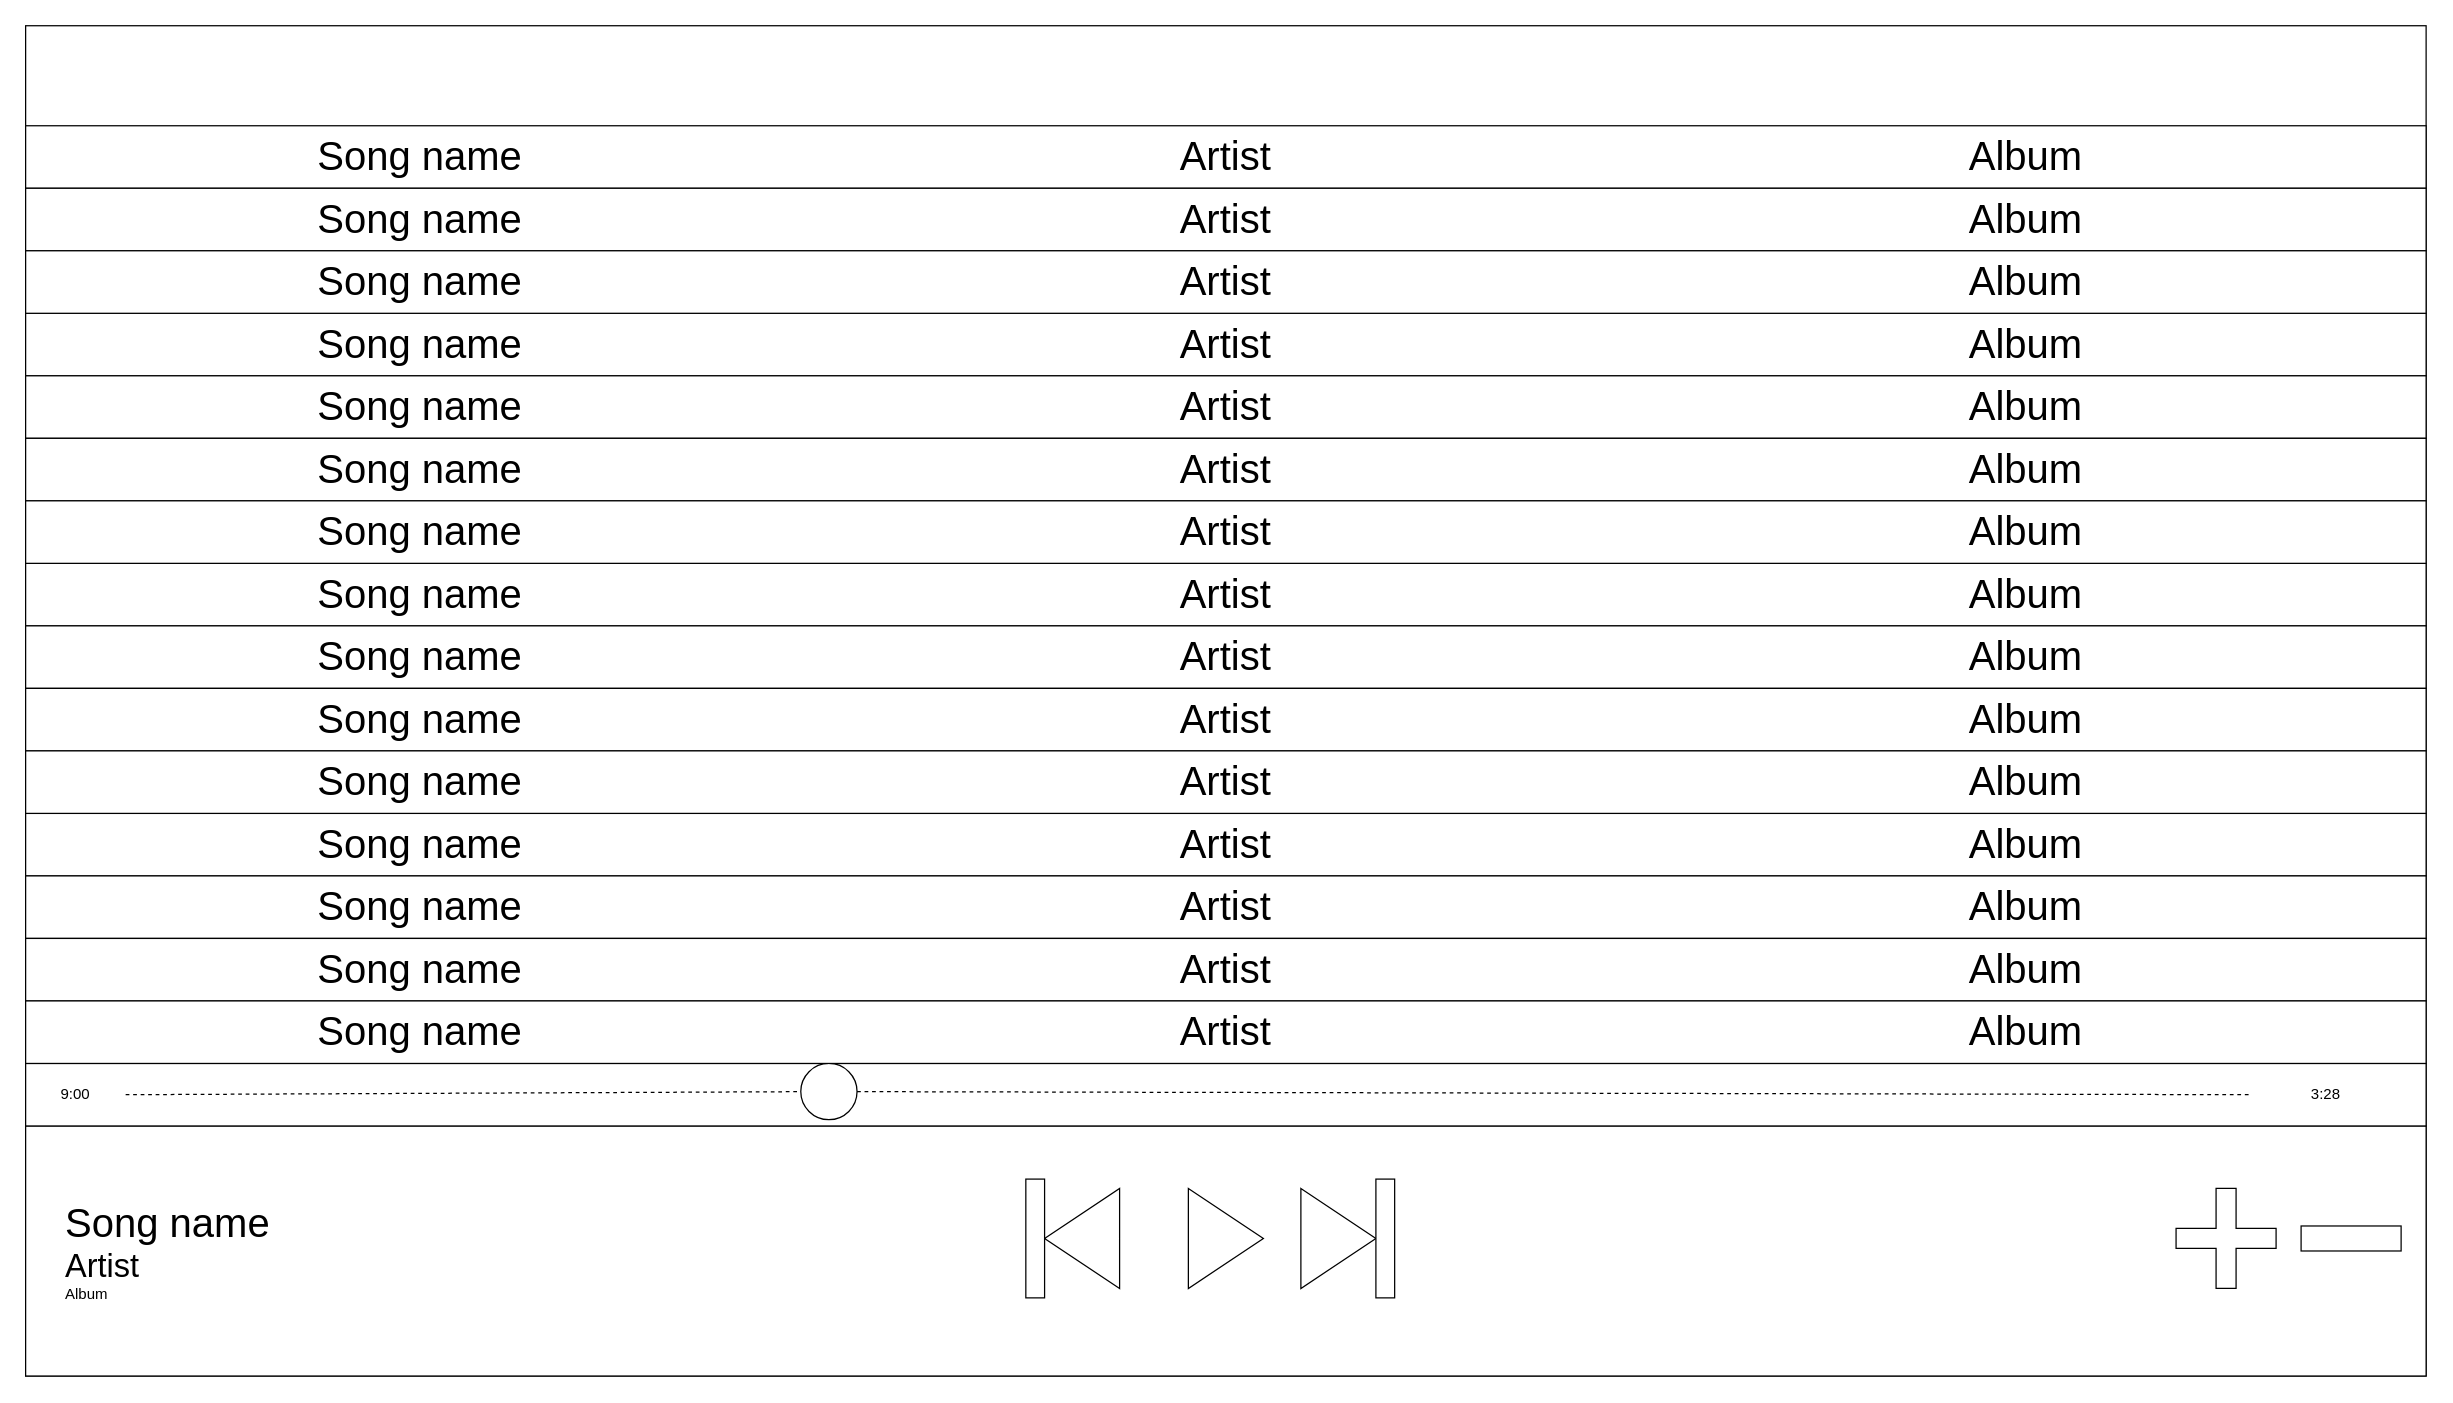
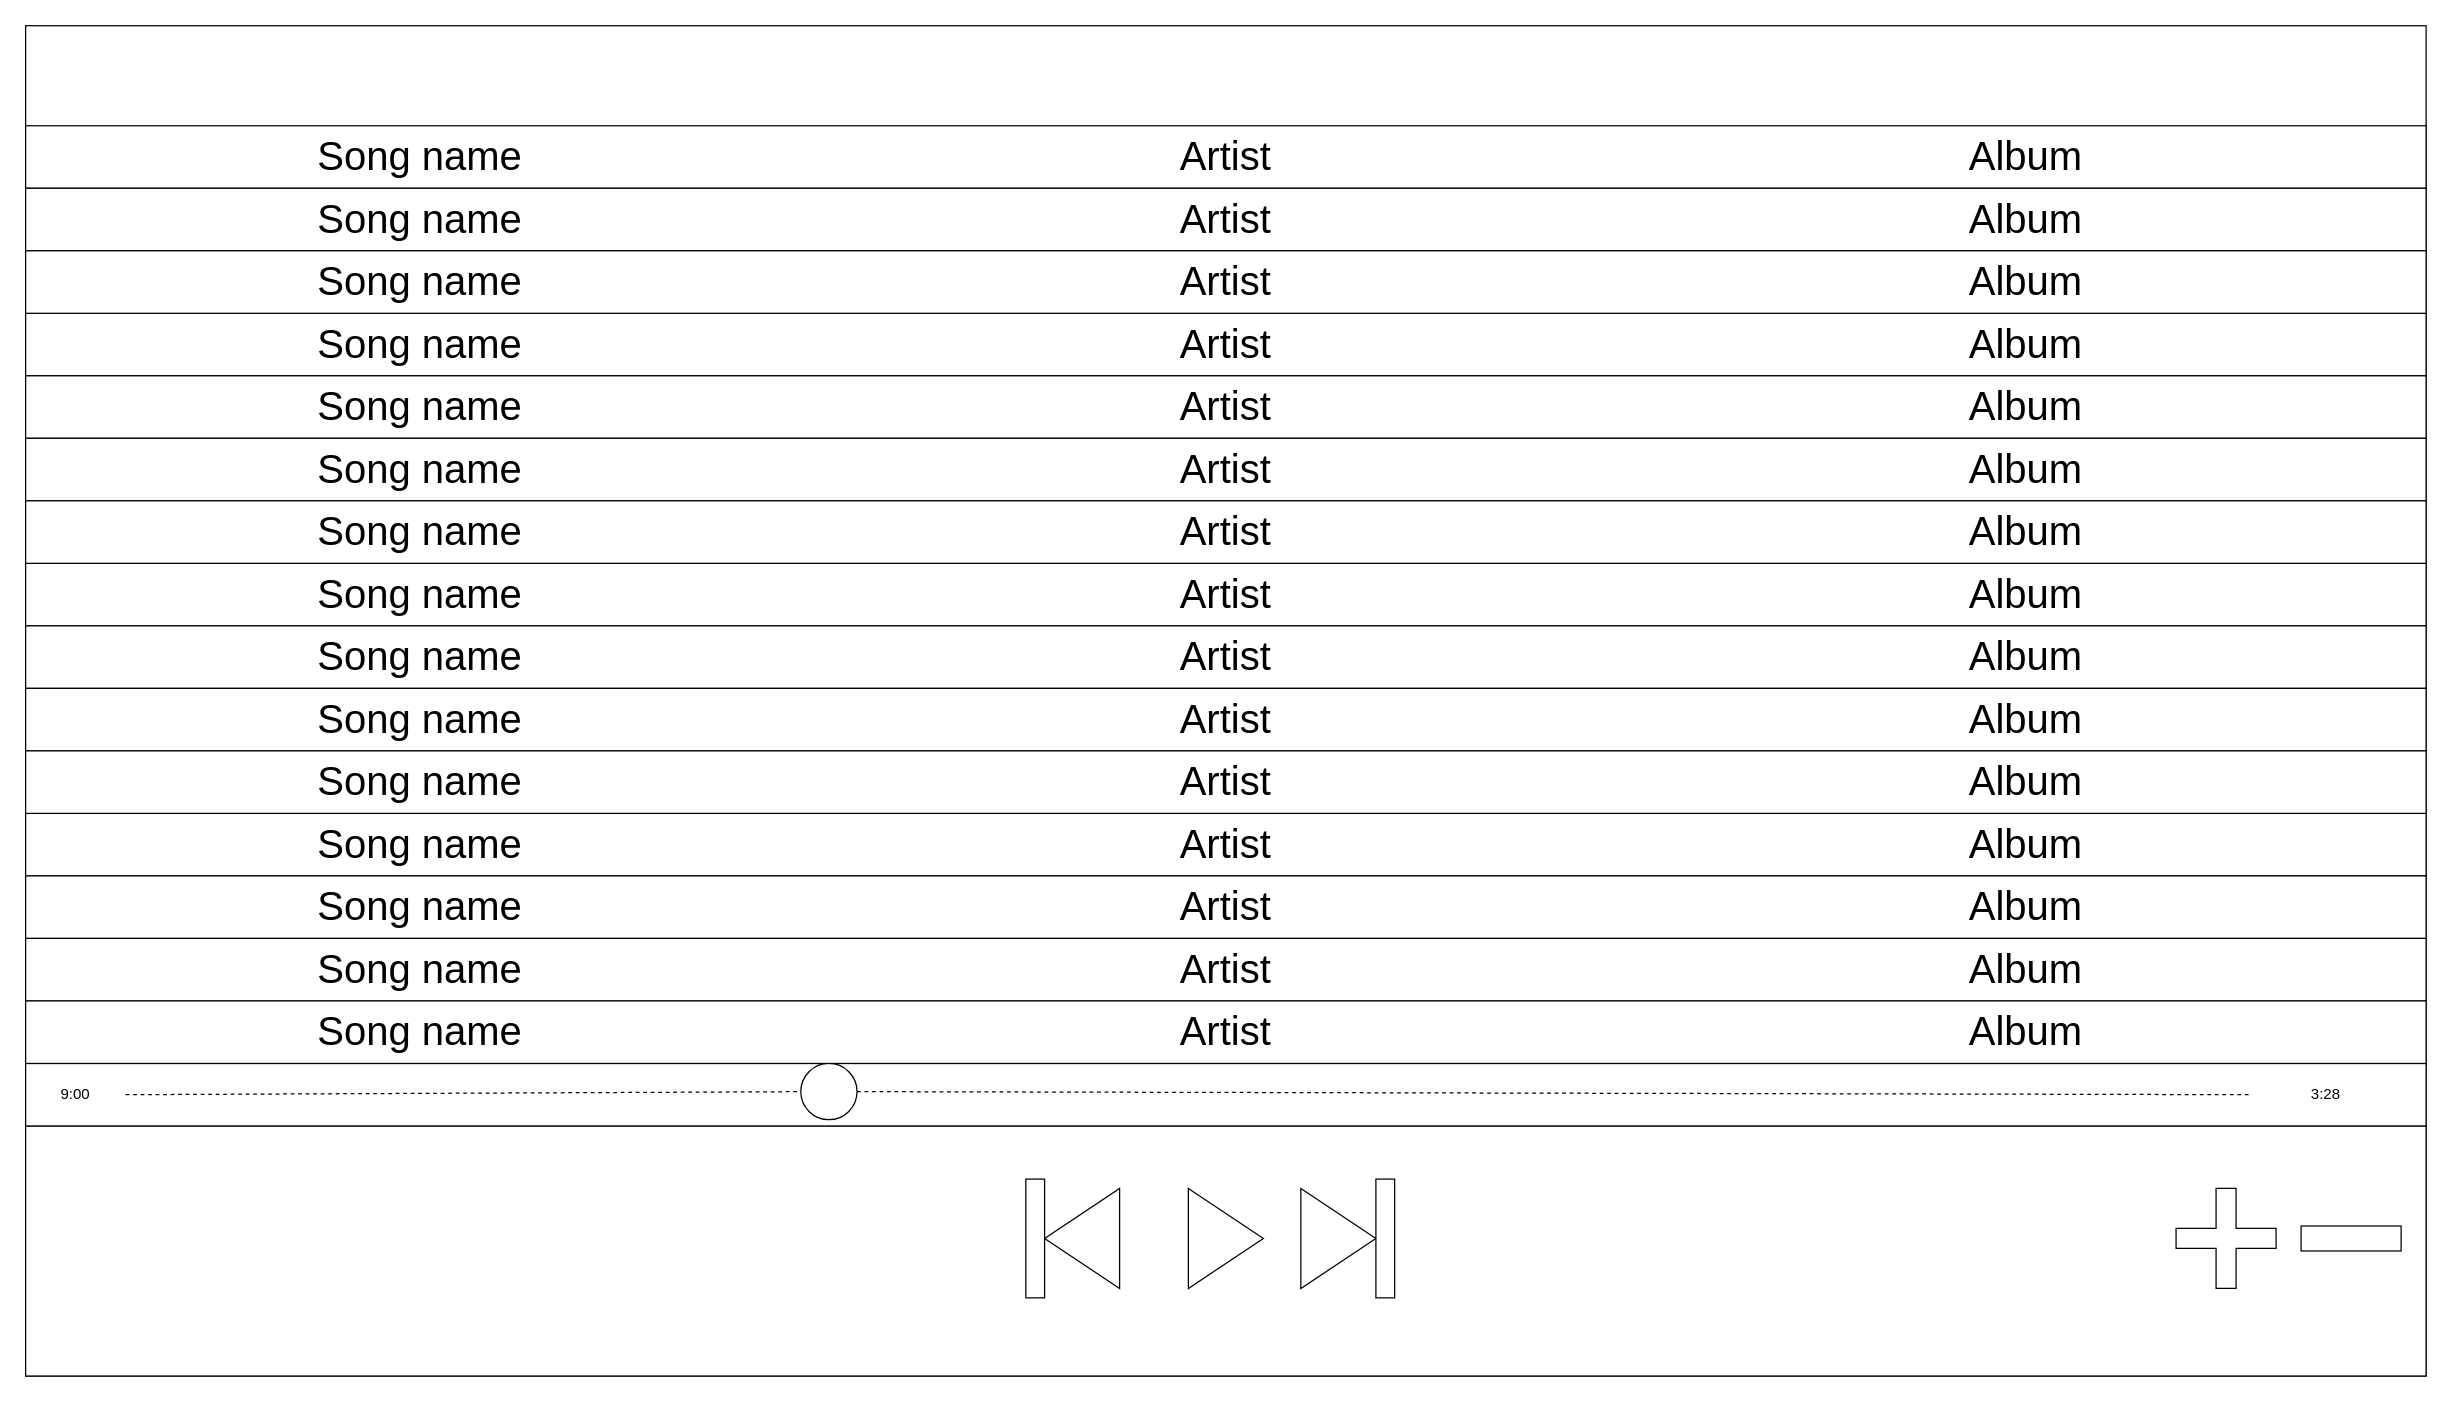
node "Song name Artist Album": removed
